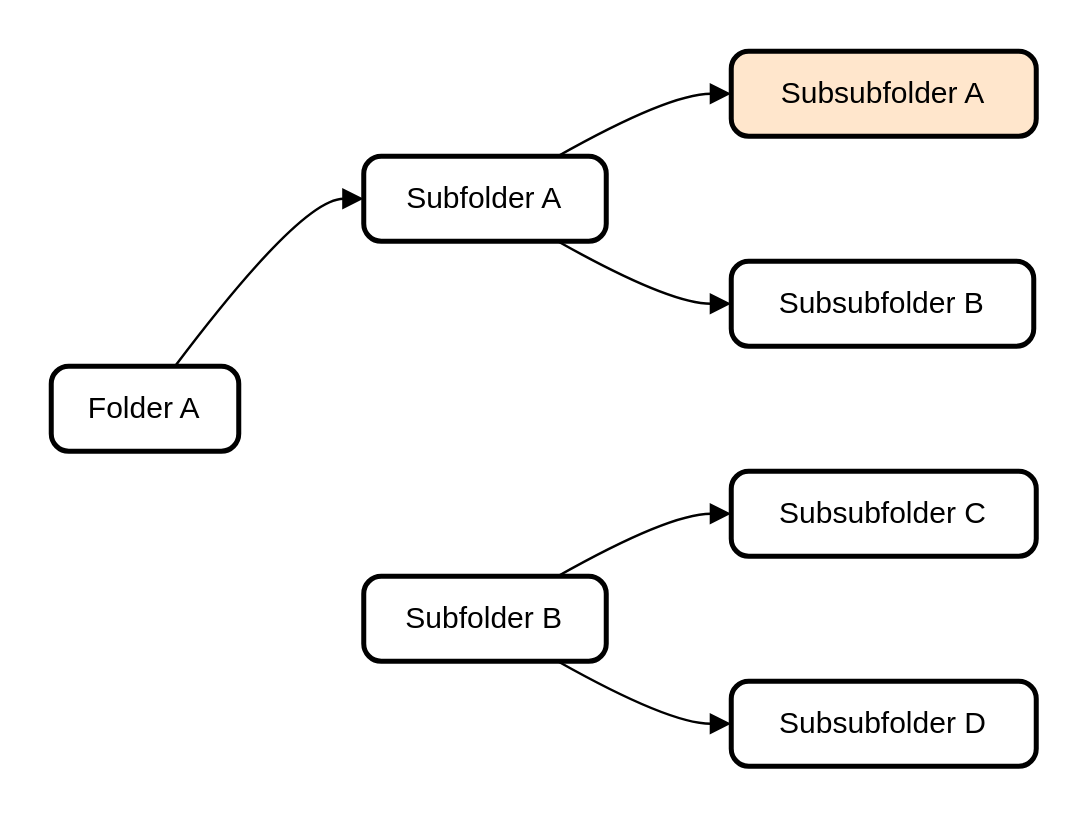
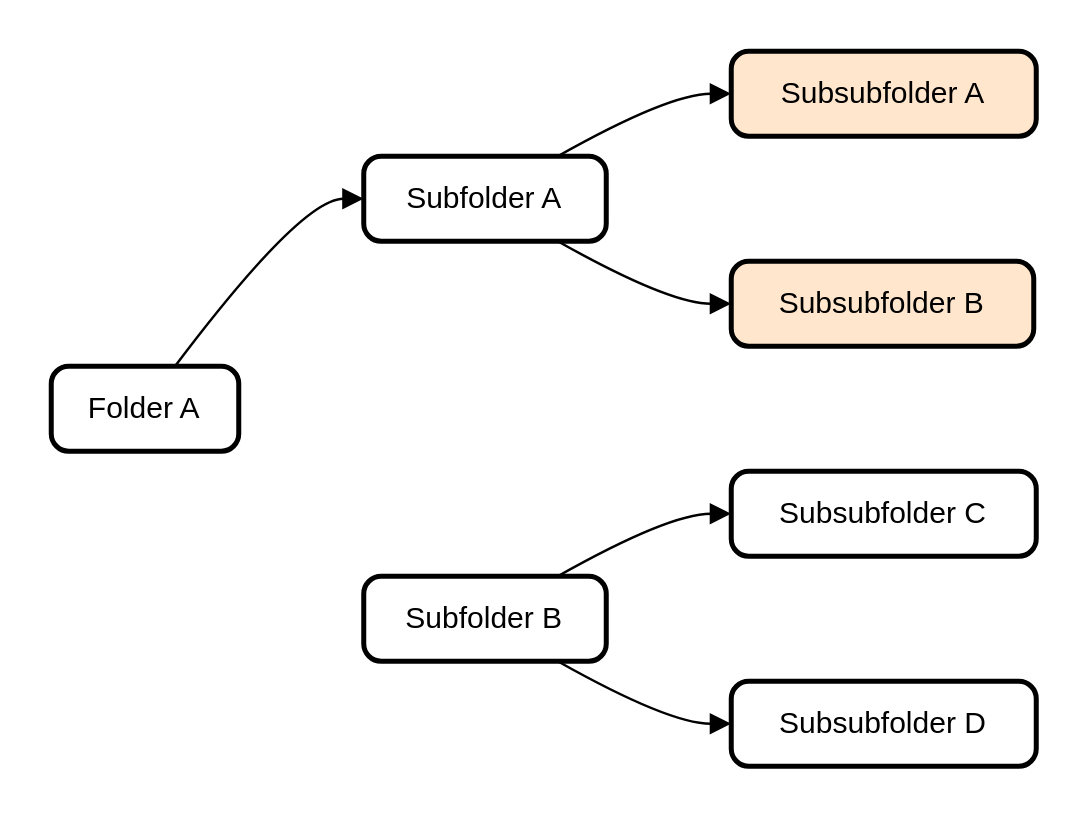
node "Subsubfolder B": fillcolor #ffffff -> #ffe6cc
